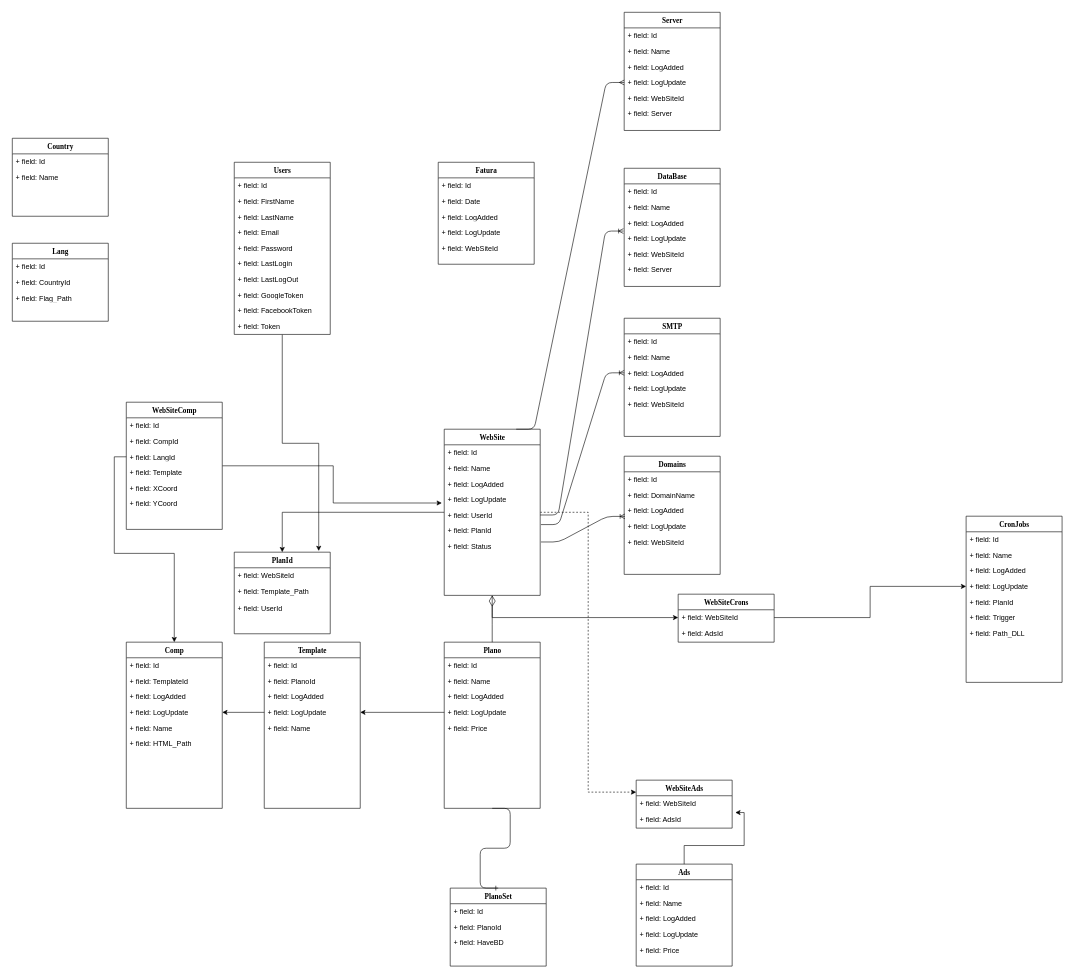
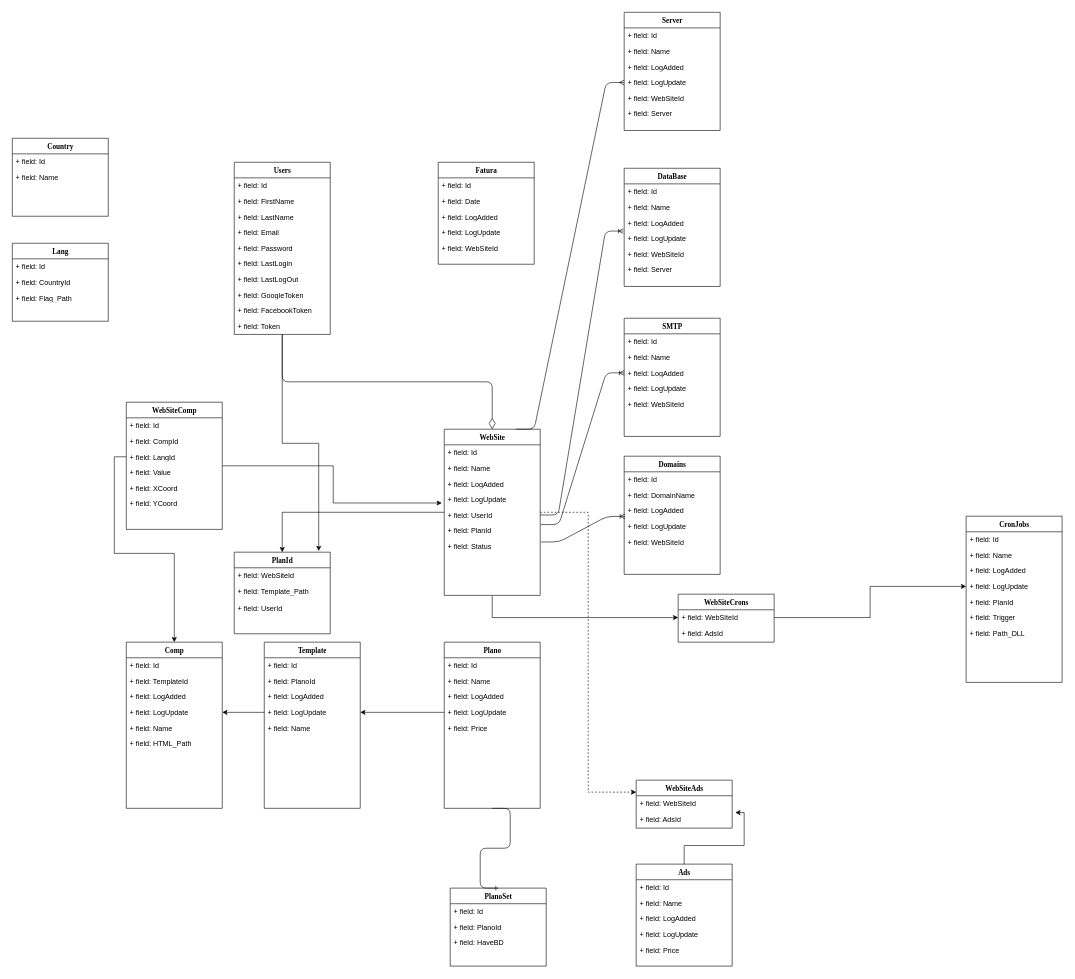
edge "Users" -> "WebSite": added
node "+ field: Template": label "+ field: Template" -> "+ field: Value"
edge "Plano" -> "WebSite": removed
